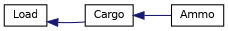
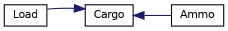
edge "Cargo" -> "Load": reversed
